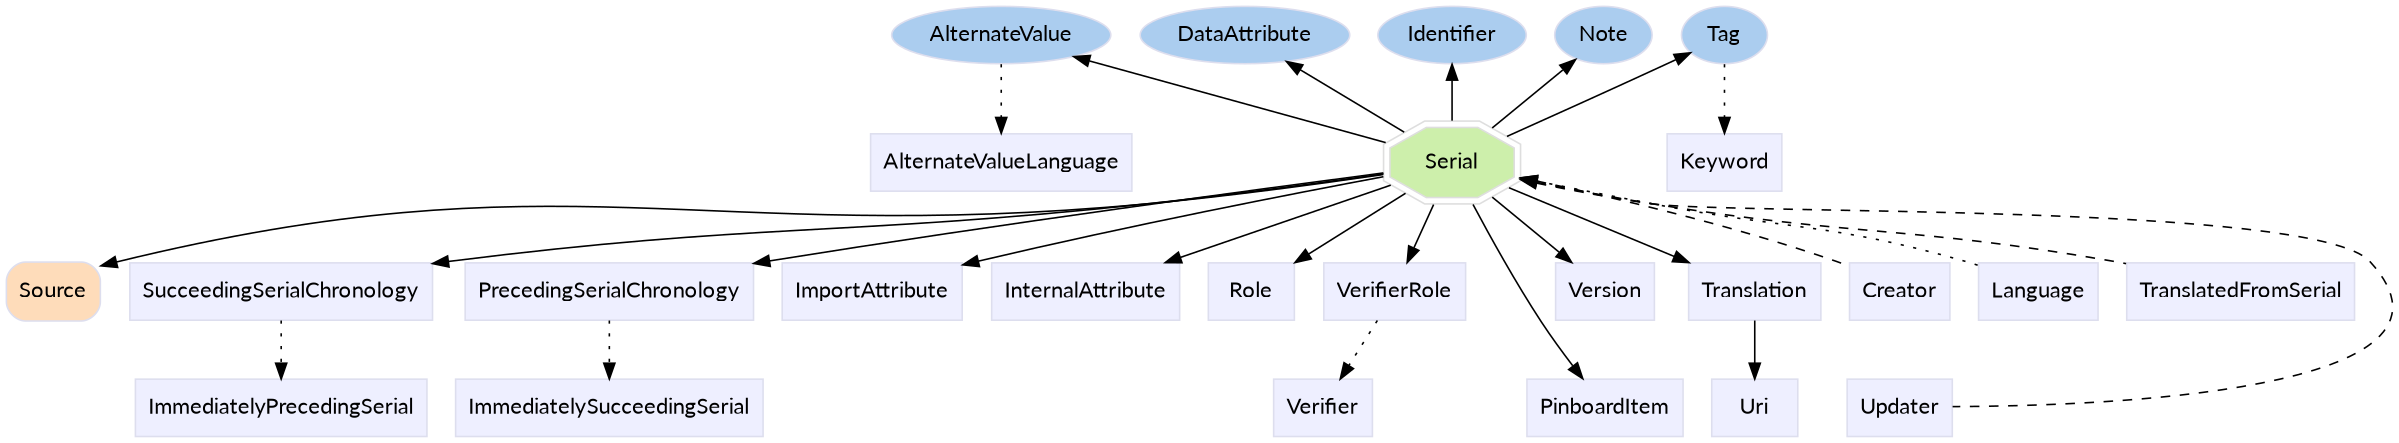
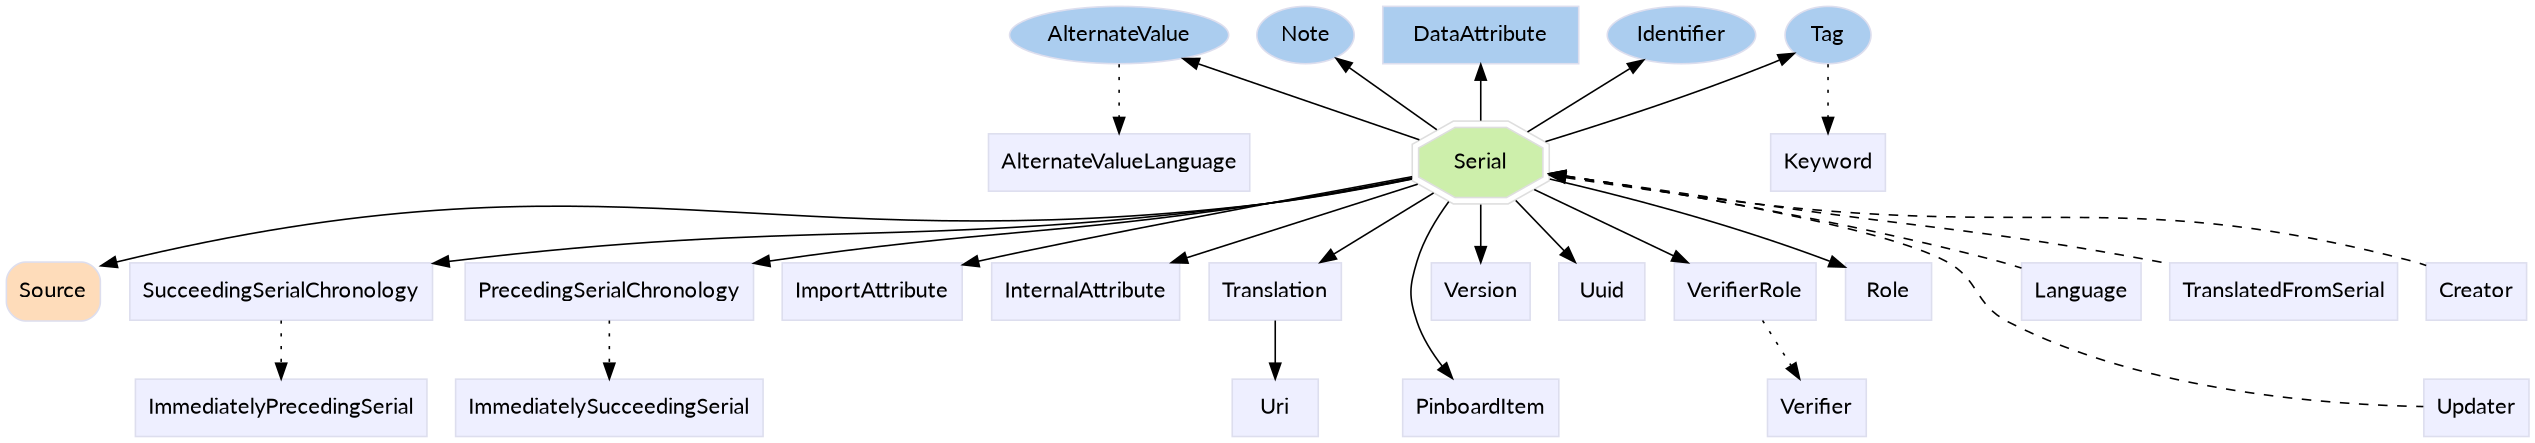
node "DataAttribute": shape ellipse -> box
edge "Language" -> "Serial": style dotted -> dashed
node "Uuid": added
